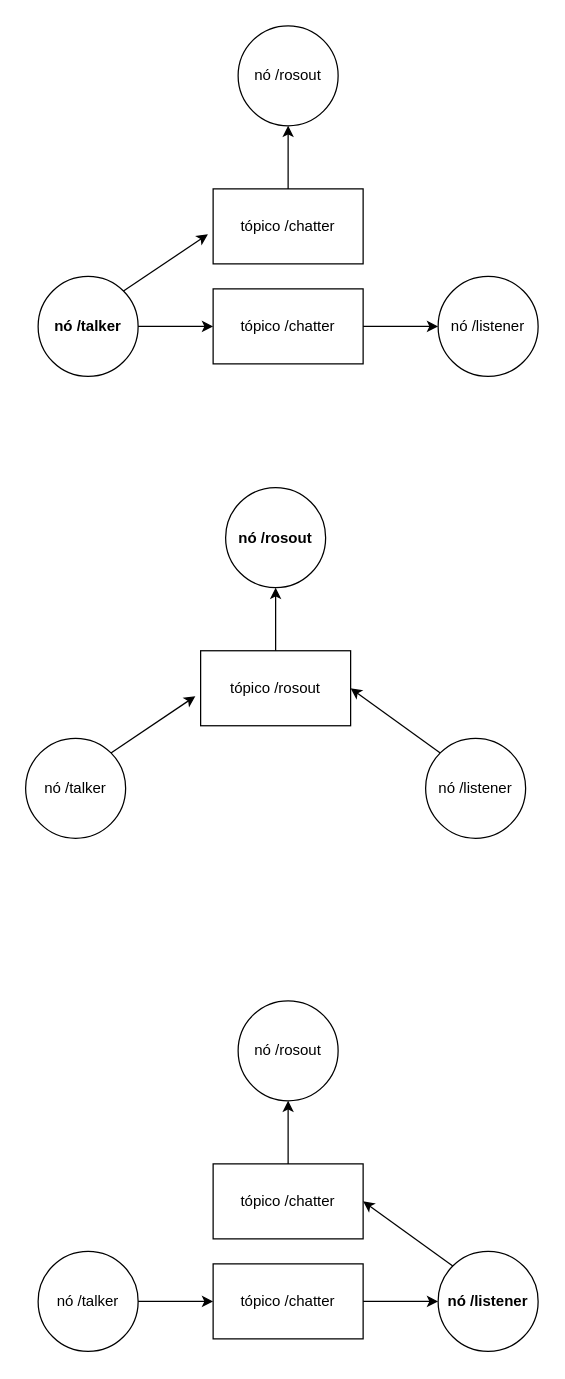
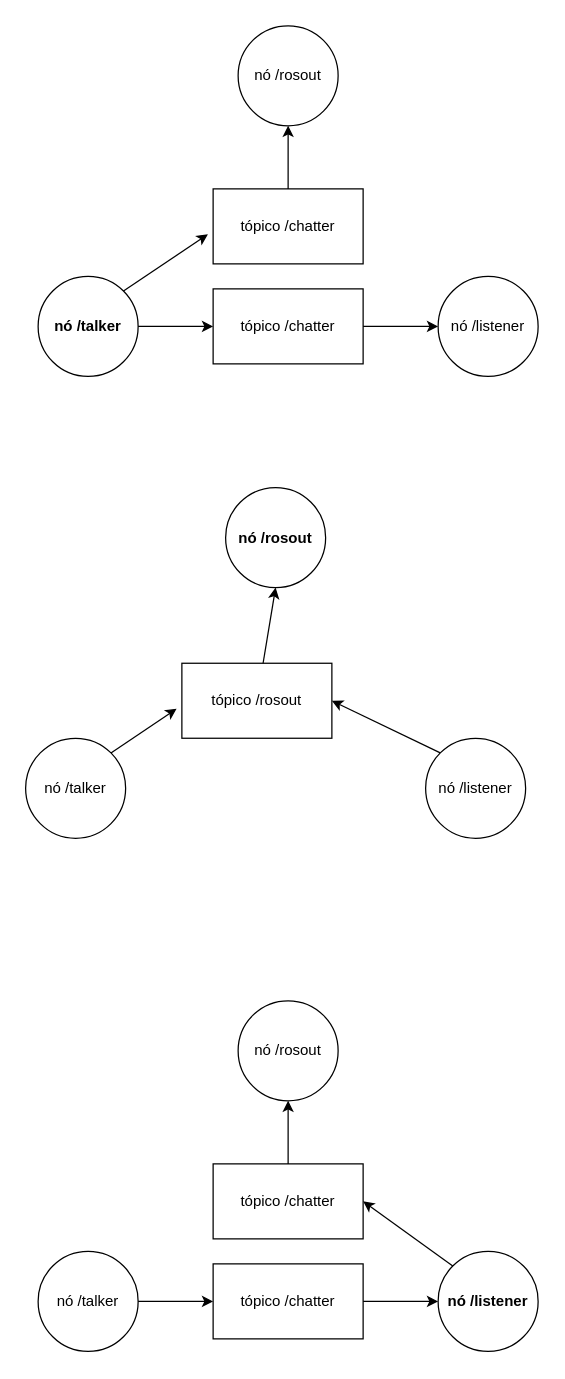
node "tópico /rosout": moved (276, 688) -> (257, 701)
